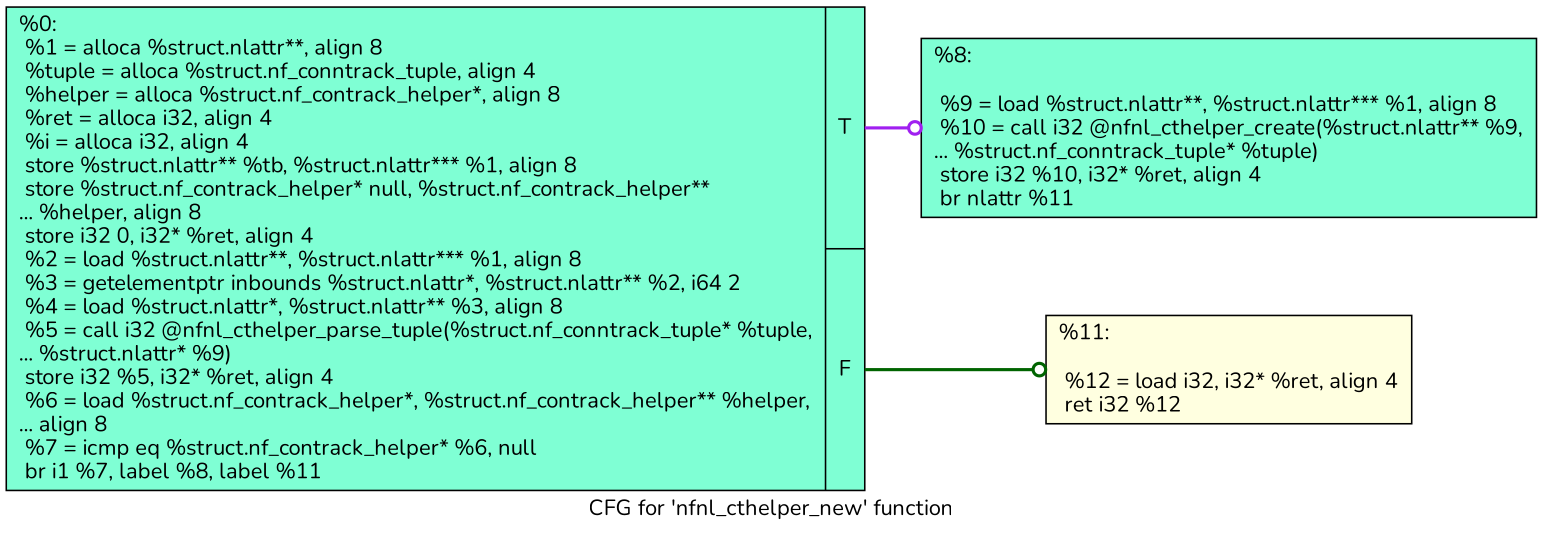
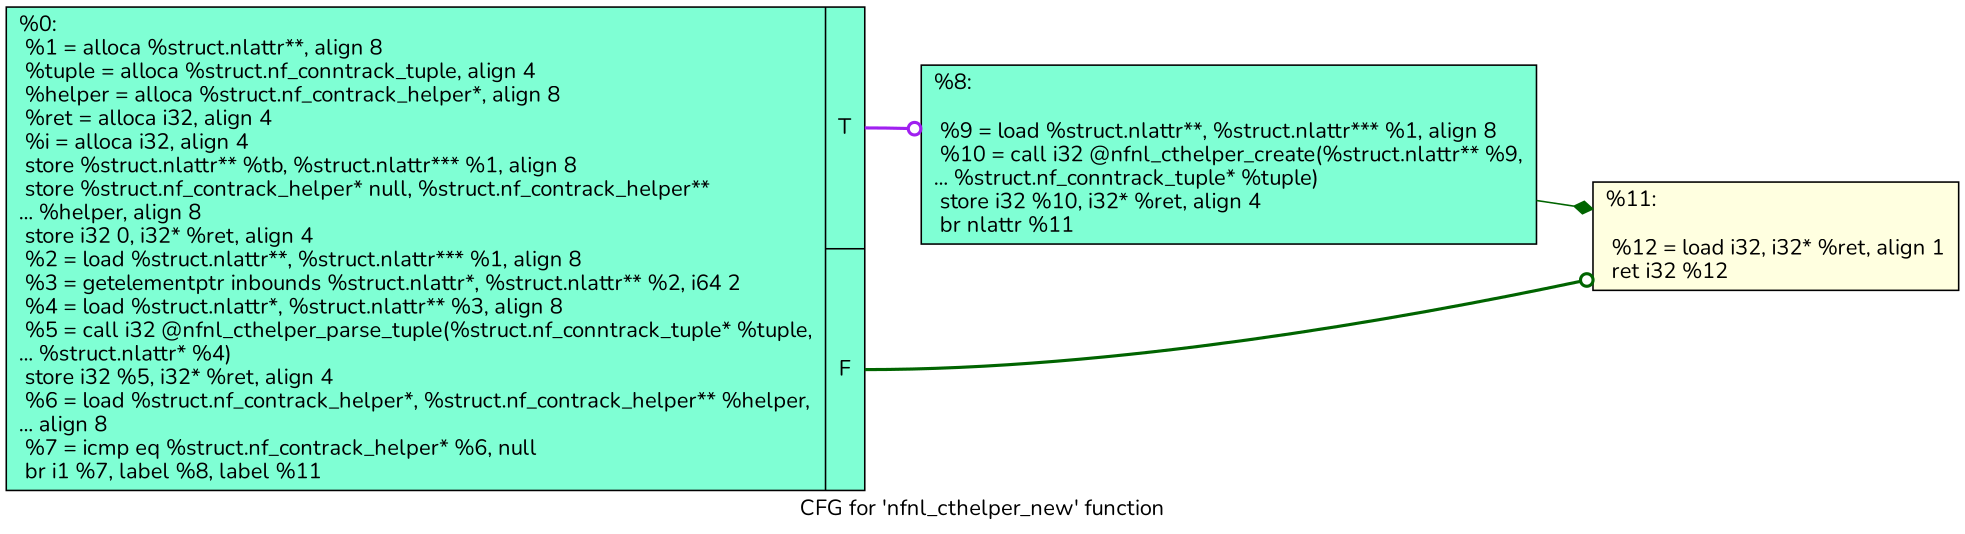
edge "%8:" -> "%11:": added
node "%0:": text "... %struct.nlattr* %9)" -> "... %struct.nlattr* %4)"
node "%11:": text "%12 = load i32, i32* %ret, align 4" -> "%12 = load i32, i32* %ret, align 1"
